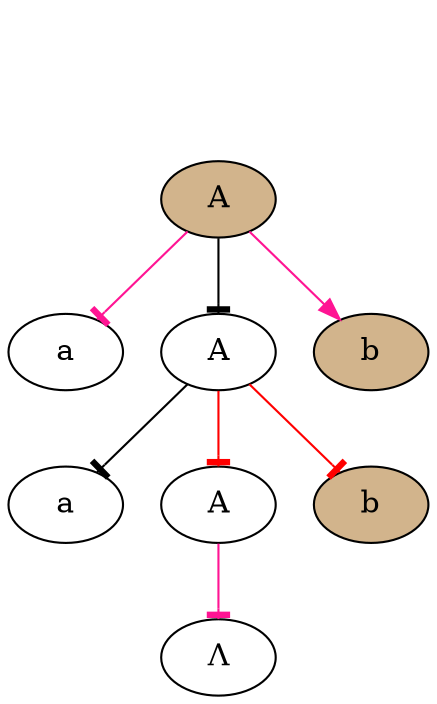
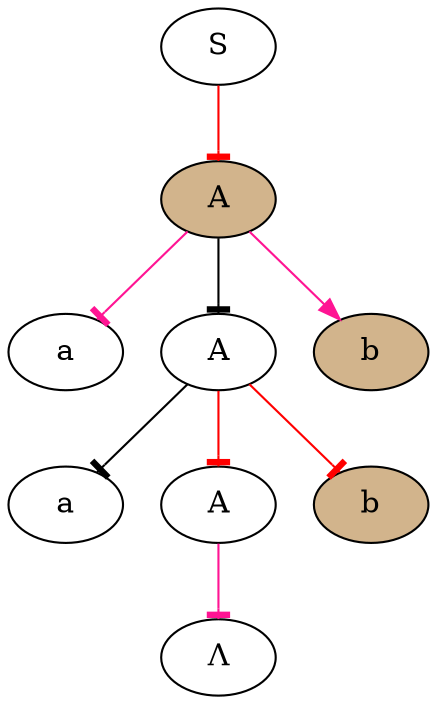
node "S": added
